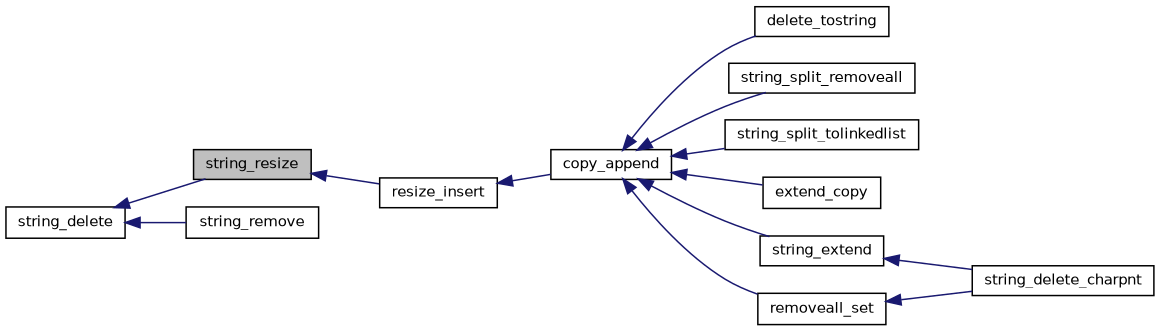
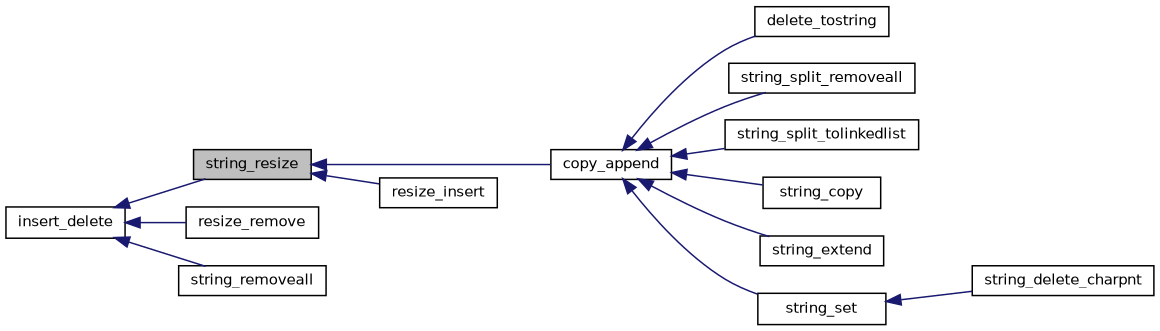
edge "copy_append" -> "resize_insert": now "copy_append" -> "string_resize"
node "extend_copy": label "extend_copy" -> "string_copy"
node "string_delete": label "string_delete" -> "insert_delete"
node "string_remove": label "string_remove" -> "resize_remove"
edge "string_delete_charpnt" -> "string_extend": removed
node "string_removeall": added
node "removeall_set": label "removeall_set" -> "string_set"
